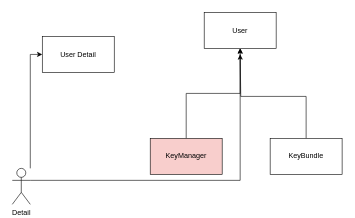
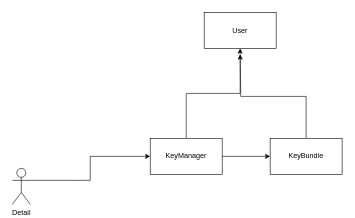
edge "Detail" -> "User Detail": removed
node "User Detail": removed
node "KeyManager": fillcolor #f8cecc -> #ffffff
edge "KeyManager" -> "KeyBundle": added
edge "Detail" -> "User": now "Detail" -> "KeyManager"
